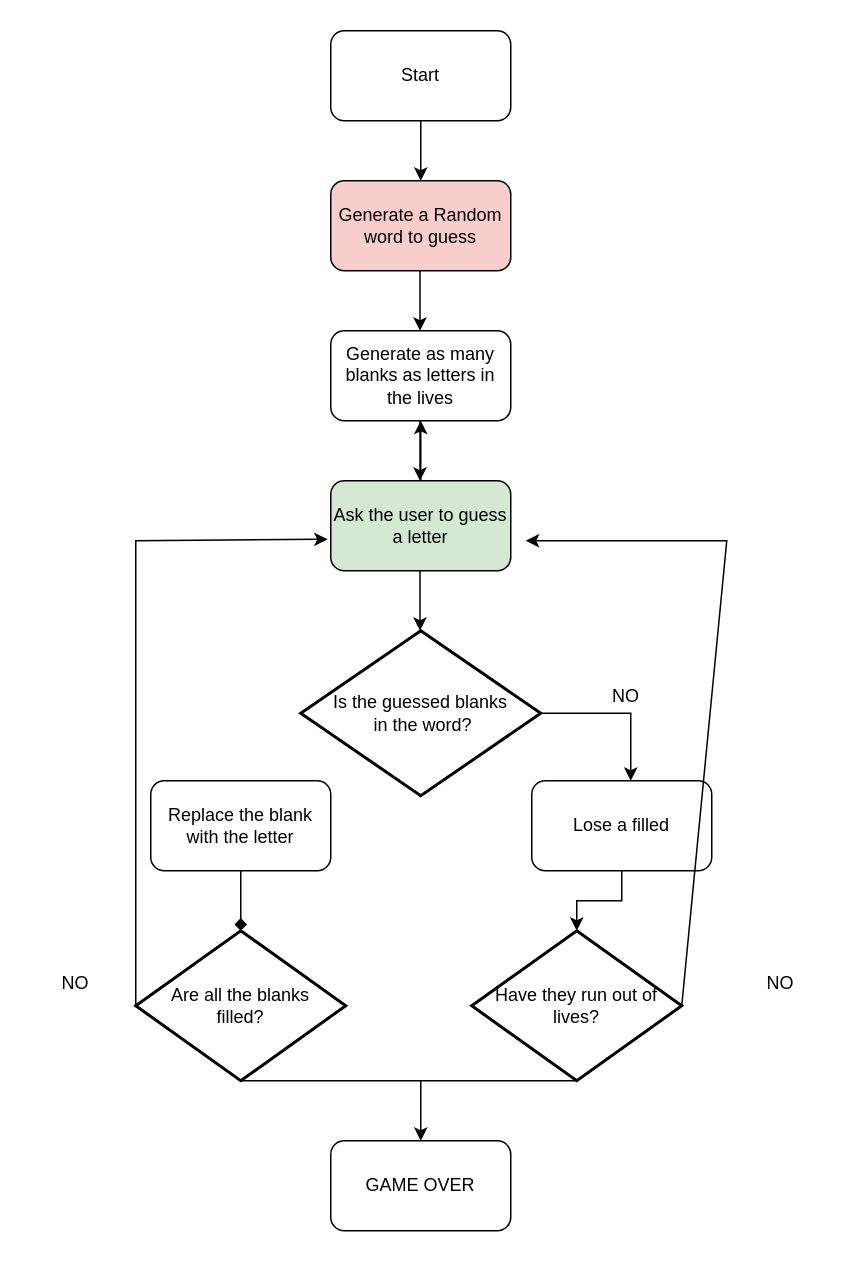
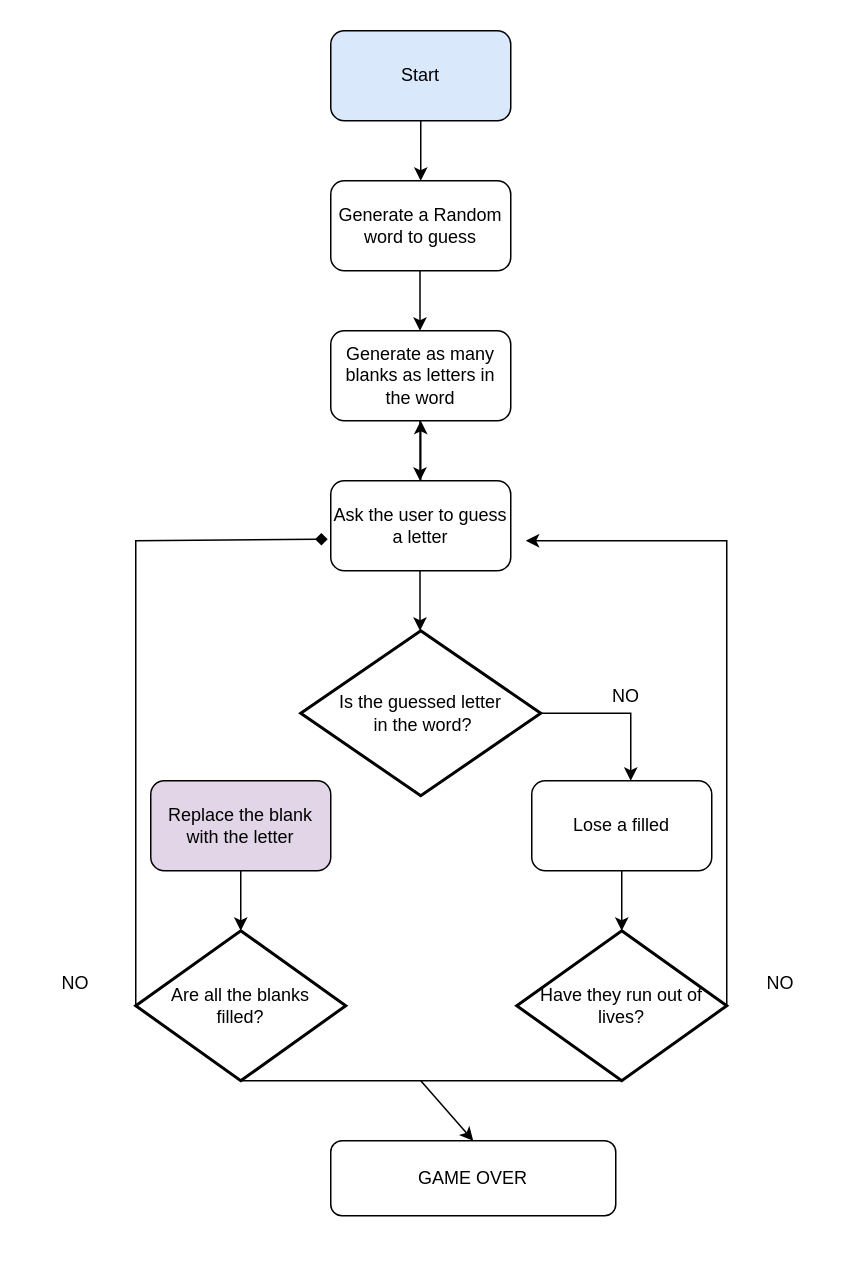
node "Start": fillcolor #ffffff -> #dae8fc
node "Generate a Random word to guess": fillcolor #f8cecc -> #ffffff
node "Generate as many blanks as letters in the lives": label "Generate as many blanks as letters in the lives" -> "Generate as many blanks as letters in the word"
node "Ask the user to guess a letter": fillcolor #d5e8d4 -> #ffffff
edge "Are all the blanks filled?" -> "Ask the user to guess a letter": arrowhead classic -> diamond
node "Is the guessed blanks in the word?": label "Is the guessed blanks in the word?" -> "Is the guessed letter in the word?"
node "Replace the blank with the letter": fillcolor #ffffff -> #e1d5e7
edge "Replace the blank with the letter" -> "Are all the blanks filled?": arrowhead diamond -> classic
node "Have they run out of lives?": moved (577, 1006) -> (622, 1006)
node "GAME OVER": size 180x90 -> 285x75
